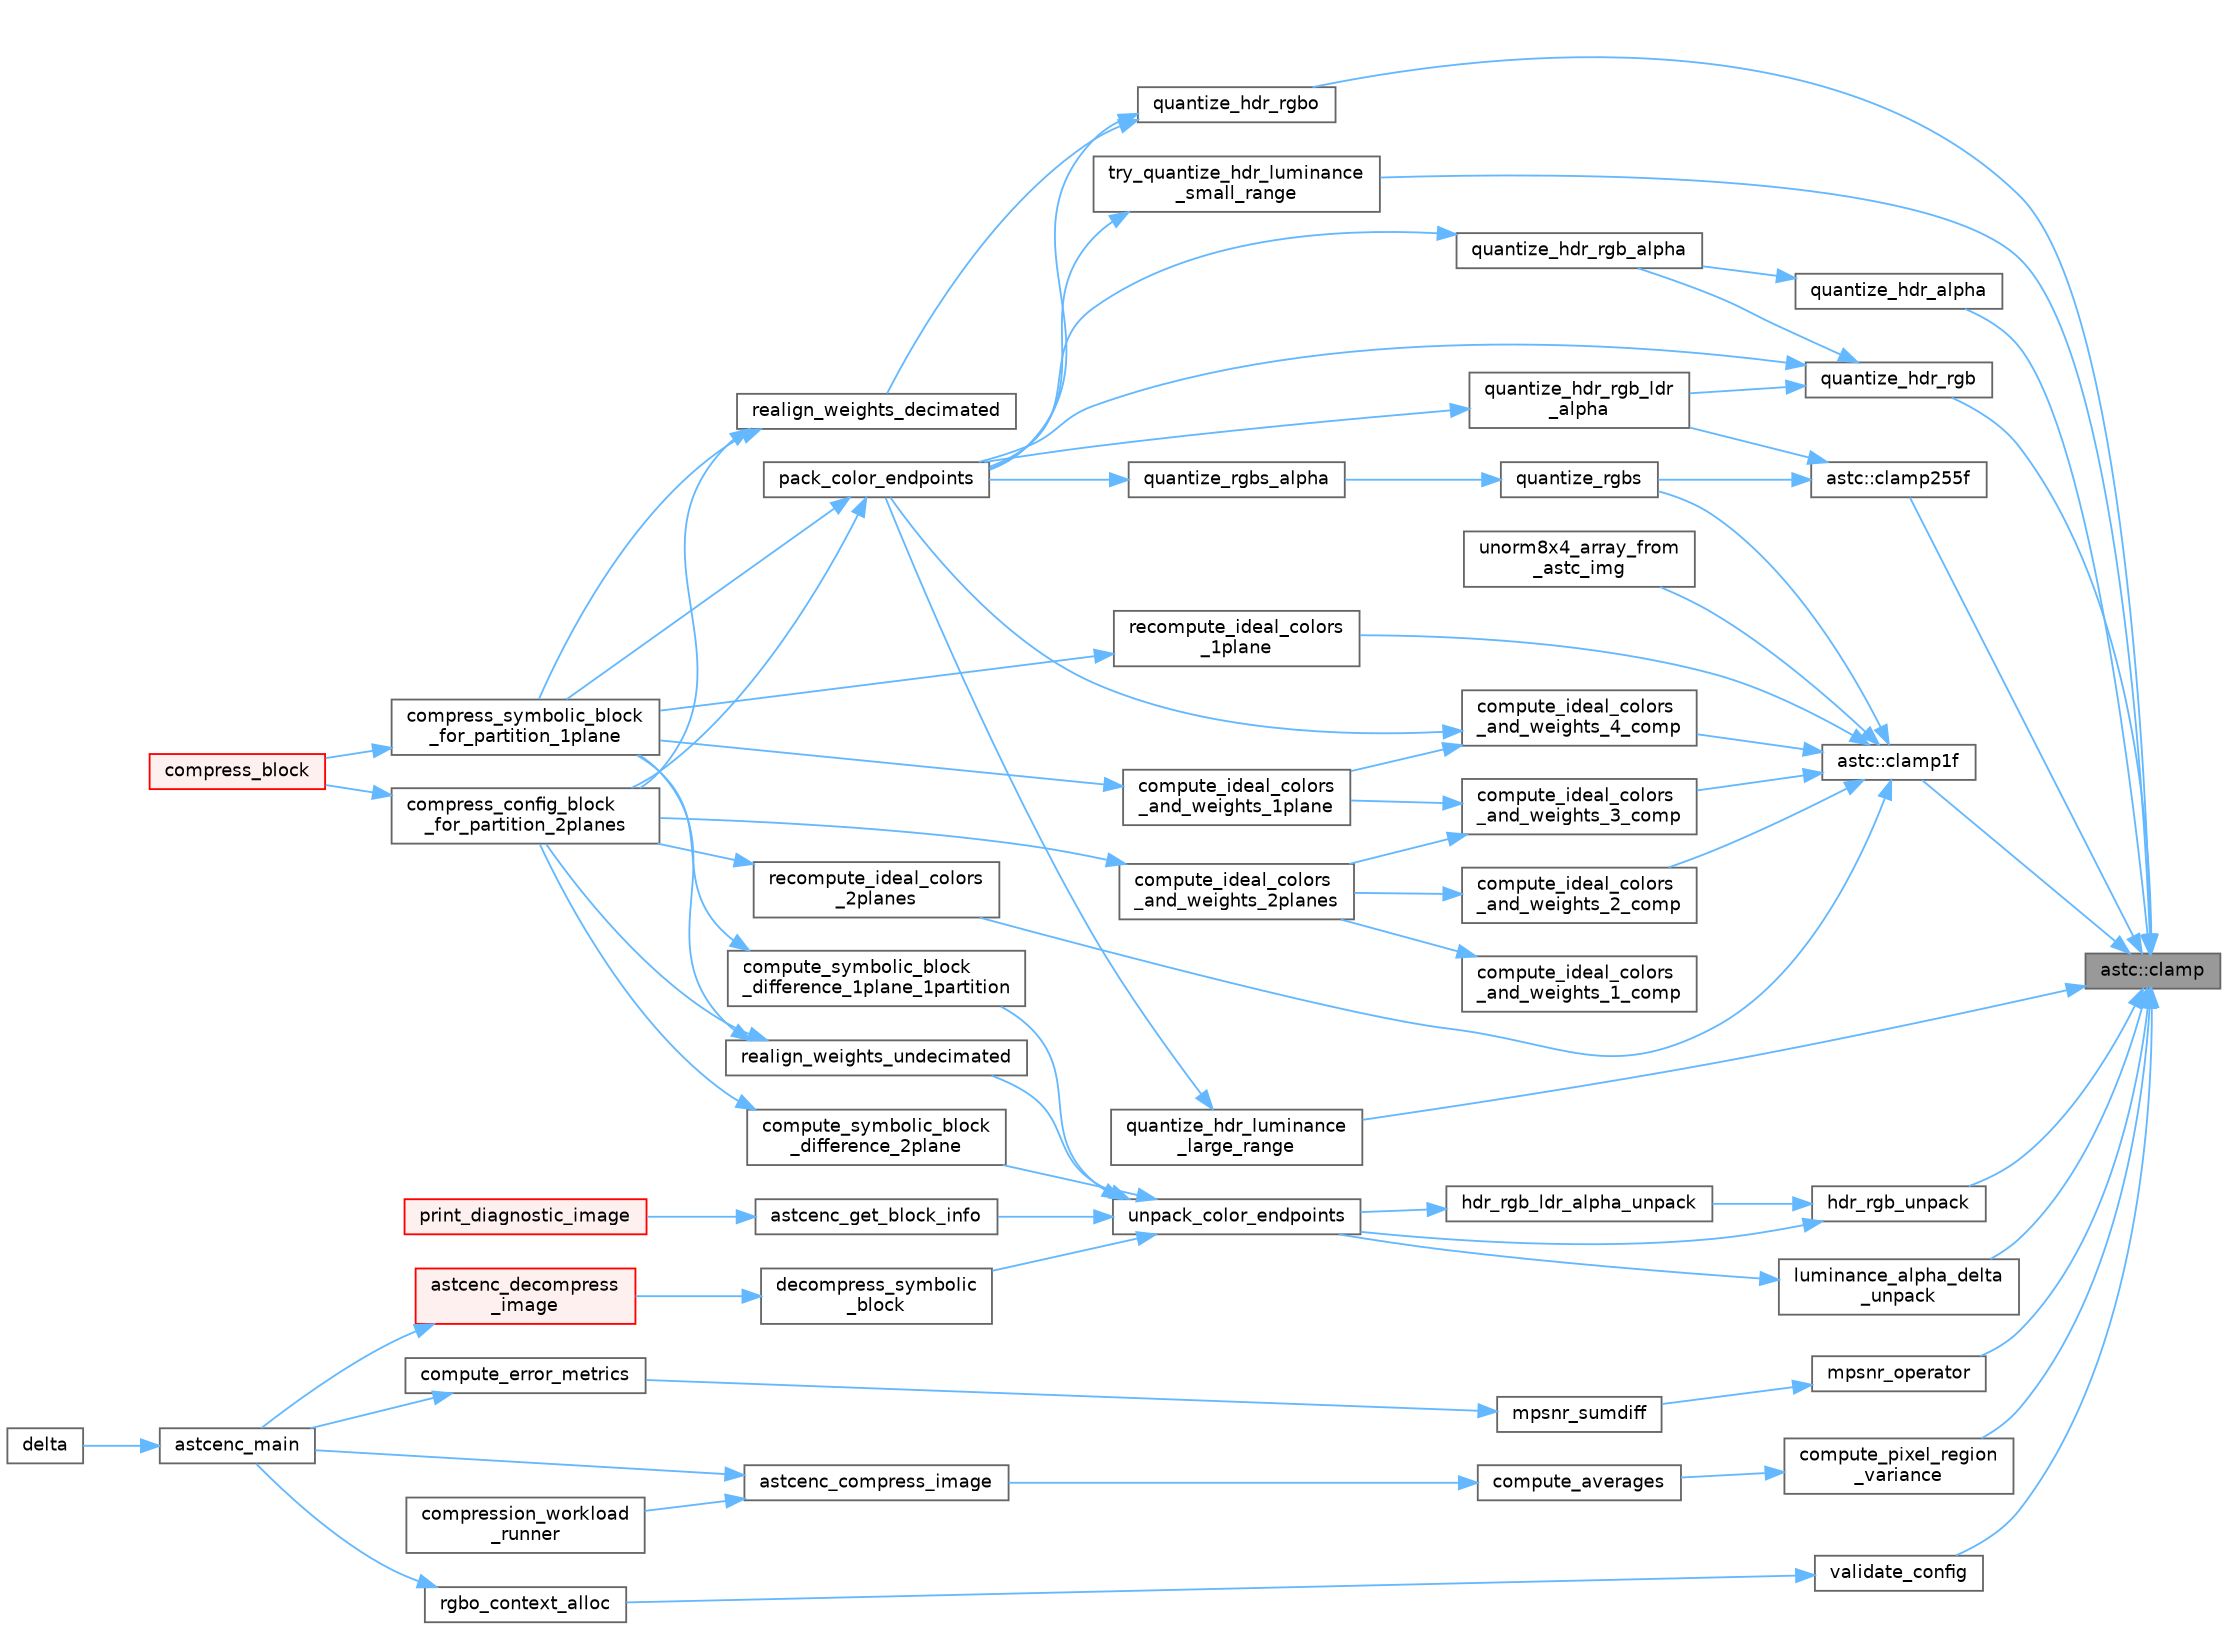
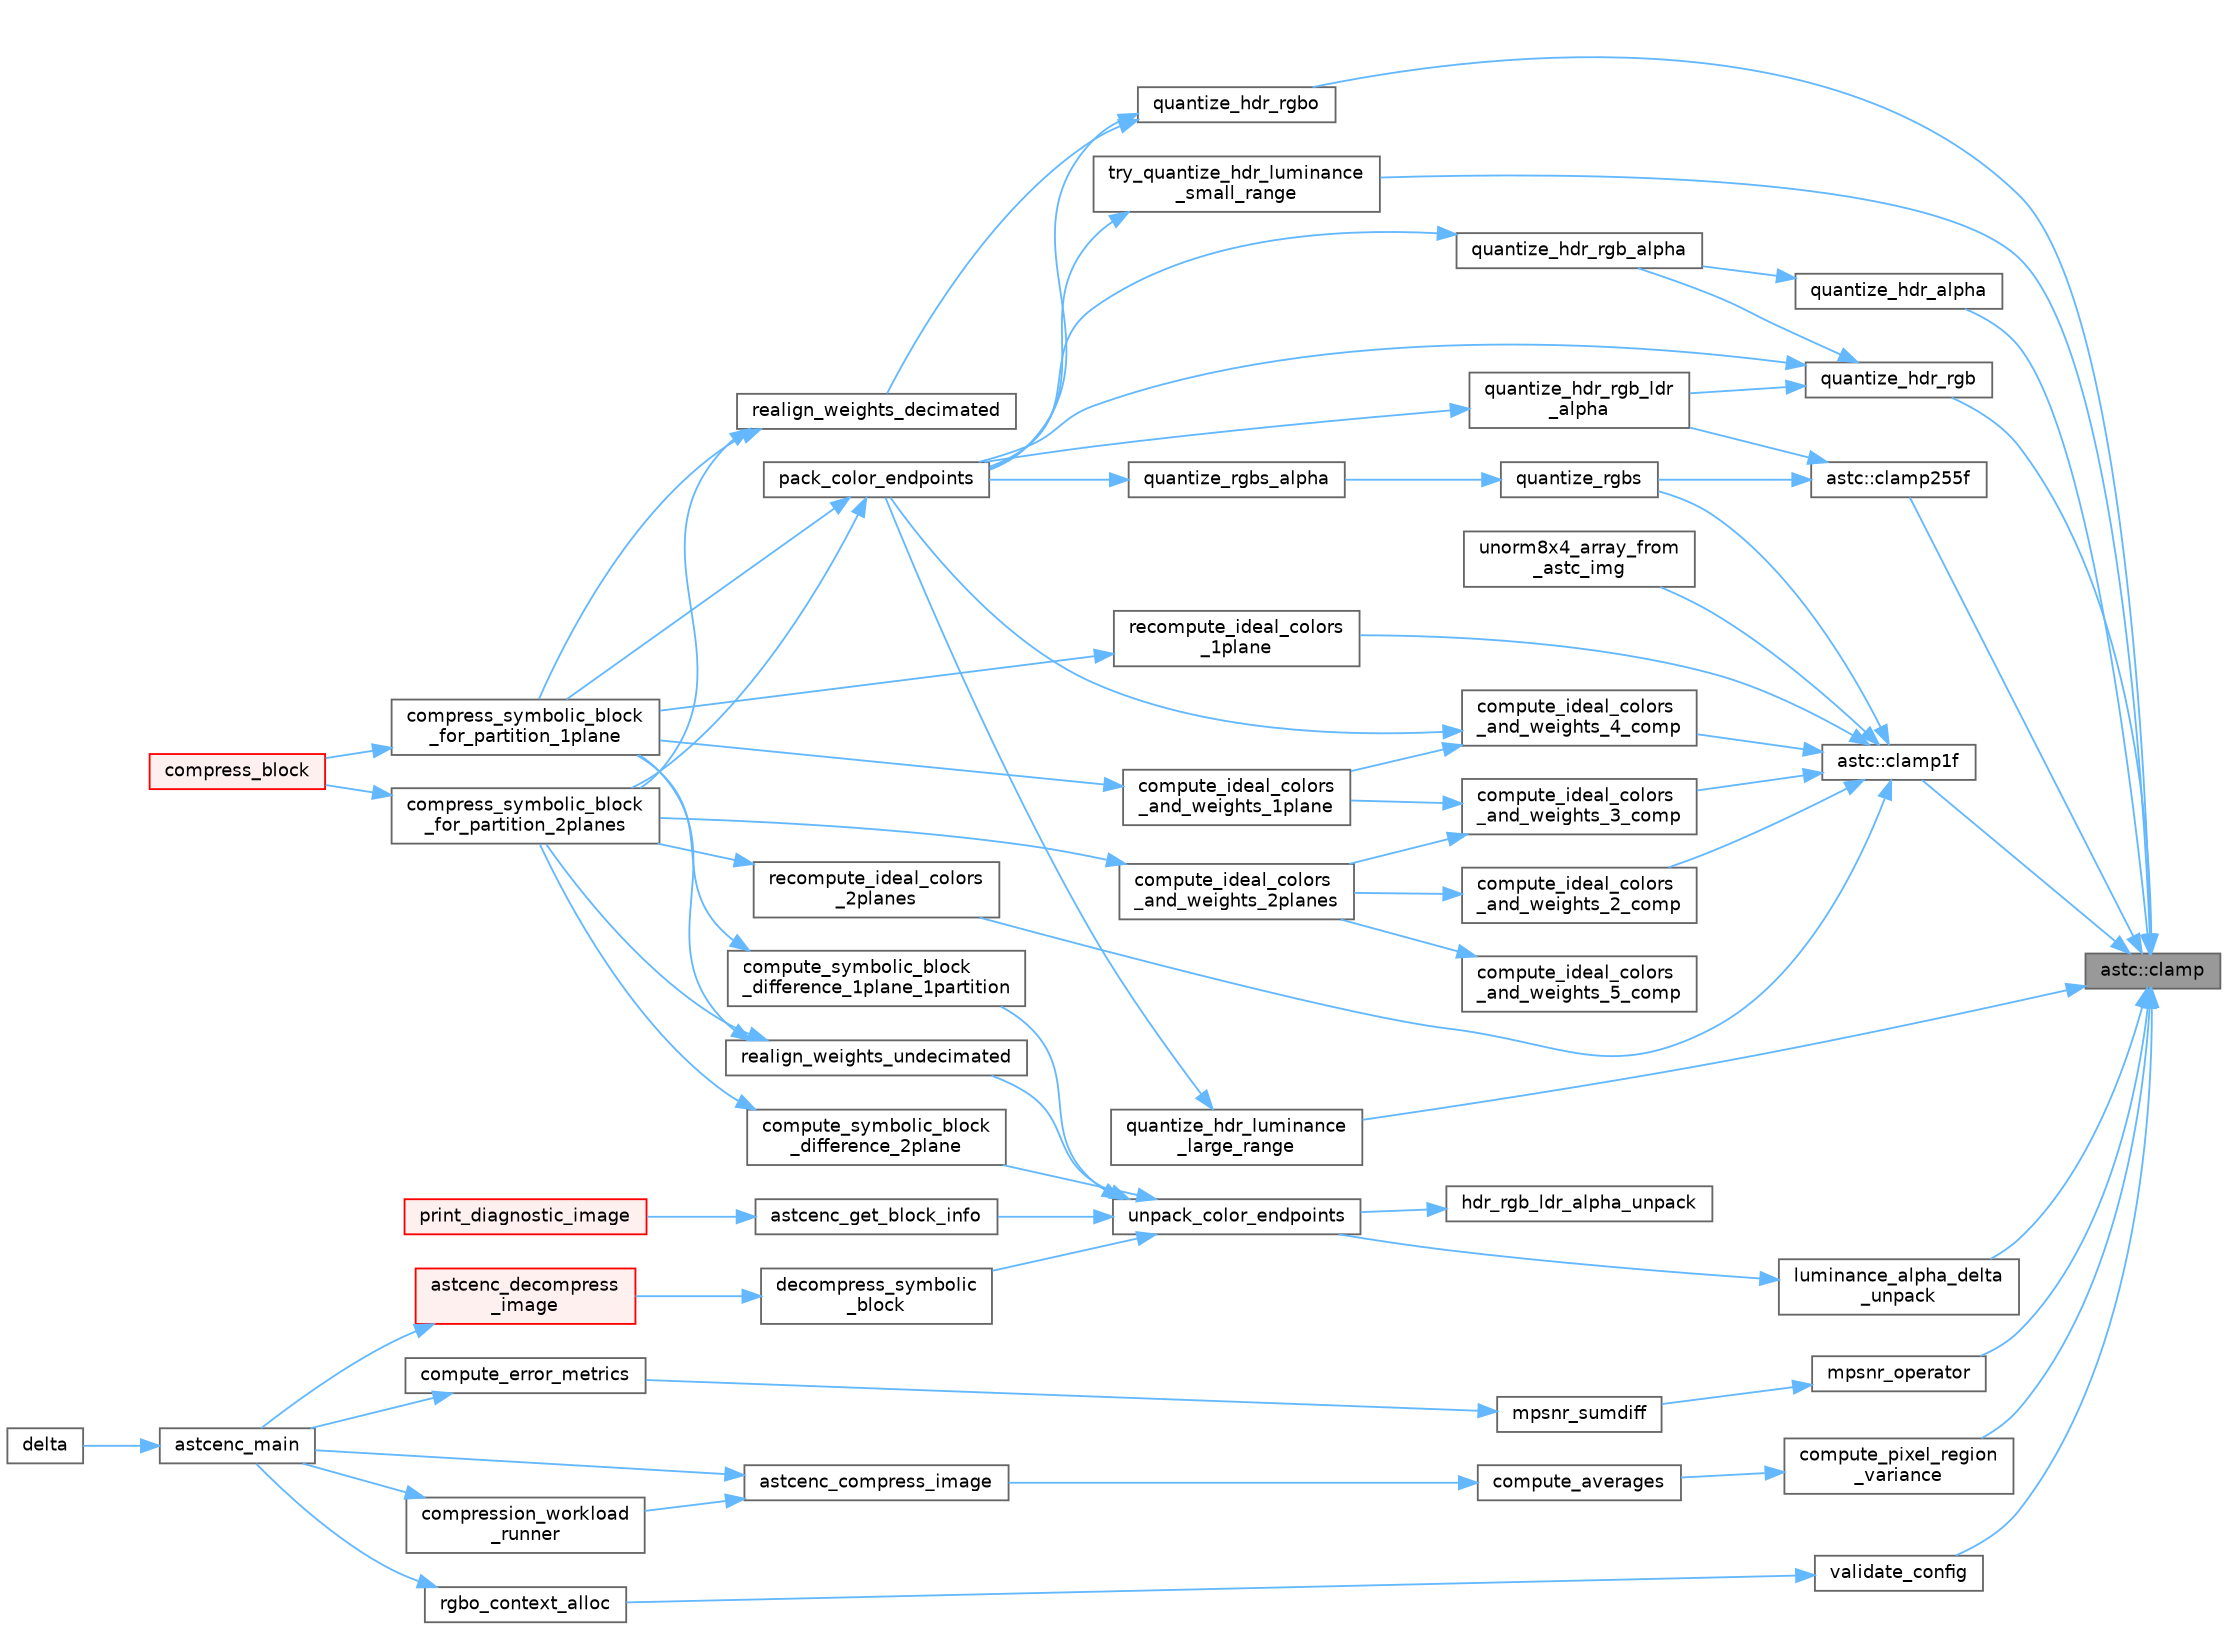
node "compress_config_block _for_partition_2planes": label "compress_config_block _for_partition_2planes" -> "compress_symbolic_block _for_partition_2planes"
node "compute_ideal_colors _and_weights_1_comp": label "compute_ideal_colors _and_weights_1_comp" -> "compute_ideal_colors _and_weights_5_comp"
node "hdr_rgb_unpack": removed
edge "astcenc_main" -> "compression_workload _runner": added
